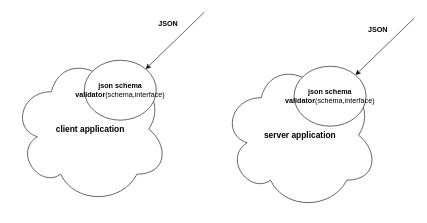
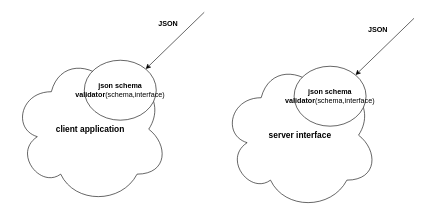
node "server application": label "server application" -> "server interface"
